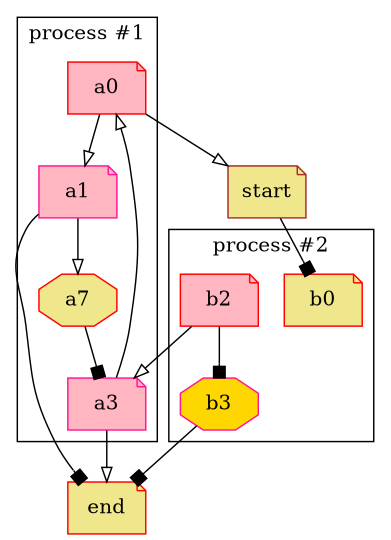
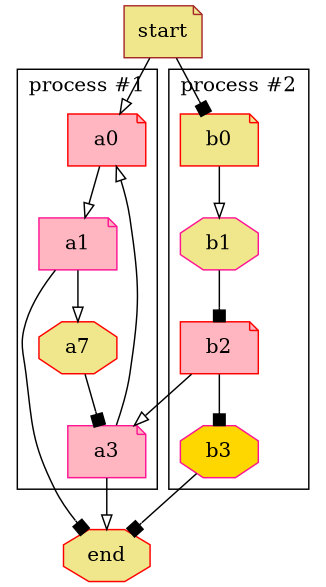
edge "a0" -> "start": reversed
node "b1": added
node "end": shape note -> octagon
